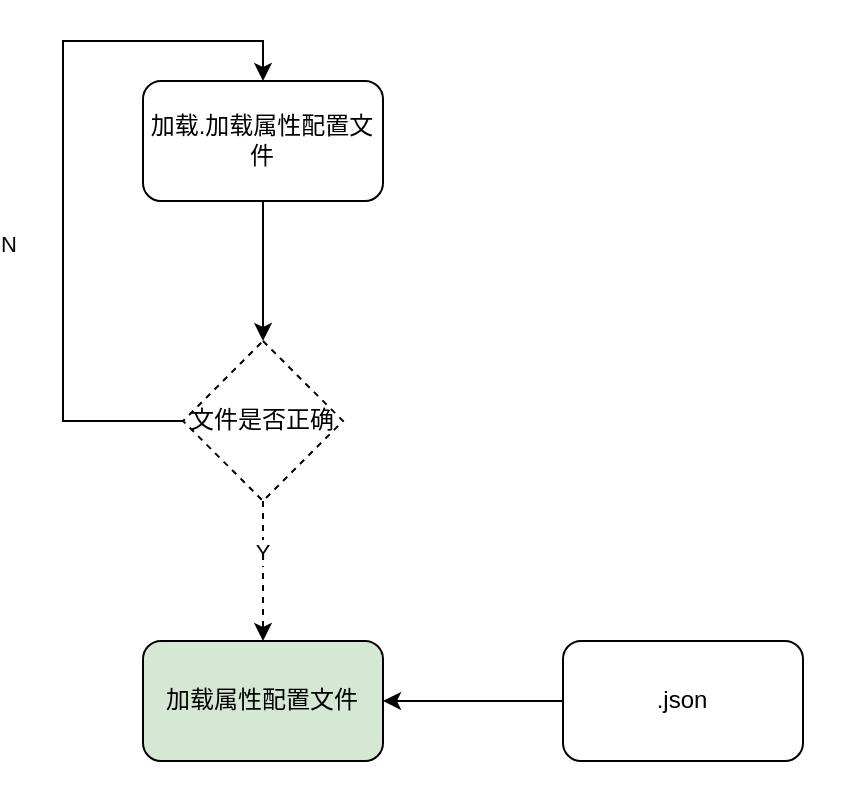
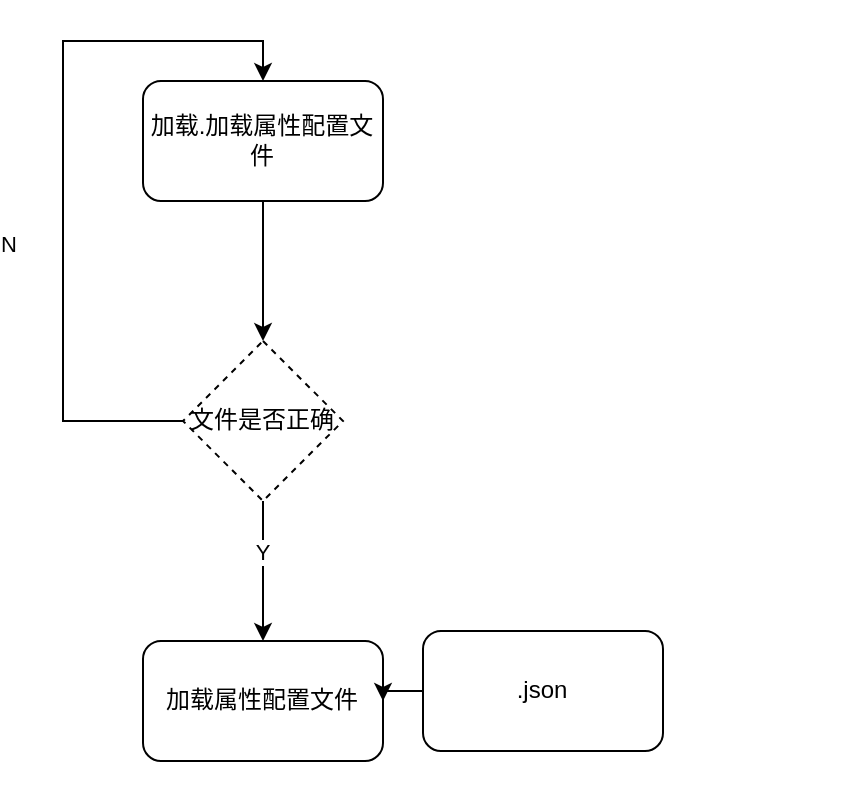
edge "文件是否正确" -> "加载属性配置文件": style dashed -> solid
node "加载属性配置文件": fillcolor #d5e8d4 -> #ffffff
node ".json": moved (683, 701) -> (543, 691)
